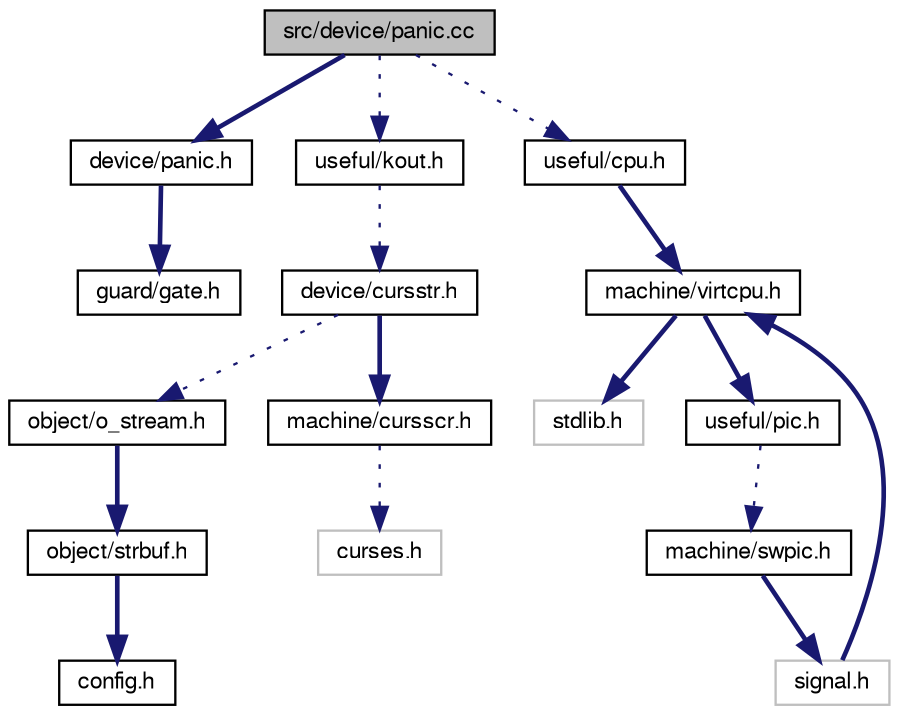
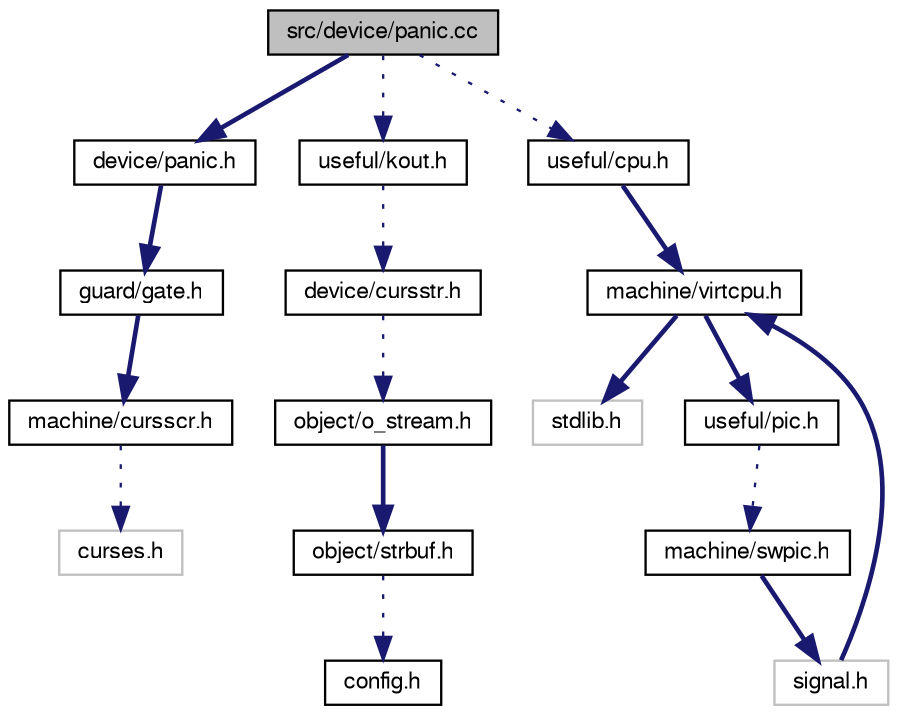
edge "device/cursstr.h" -> "machine/cursscr.h": now "guard/gate.h" -> "machine/cursscr.h"
edge "object/strbuf.h" -> "config.h": style bold -> dotted
